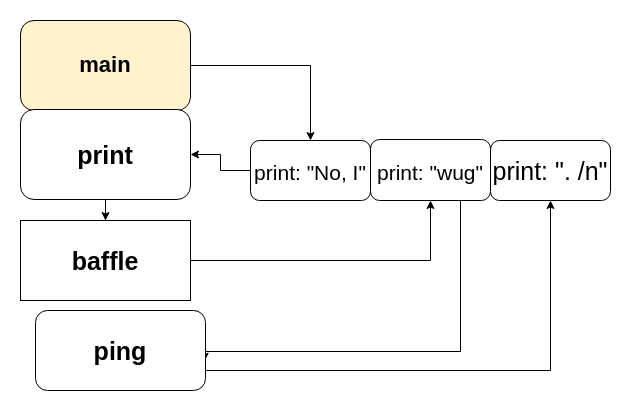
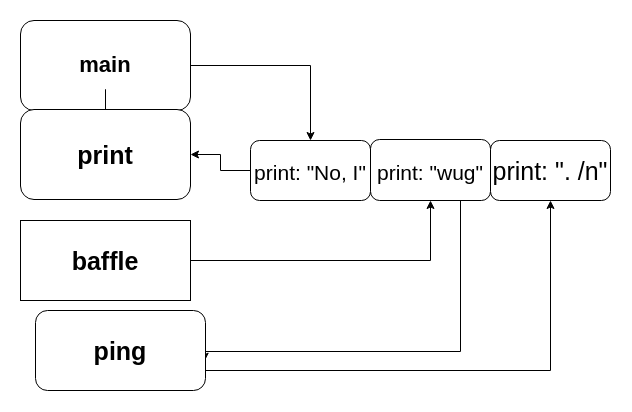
node "main": fillcolor #fff2cc -> #ffffff
edge "print" -> "baffle": now "print" -> "main"
